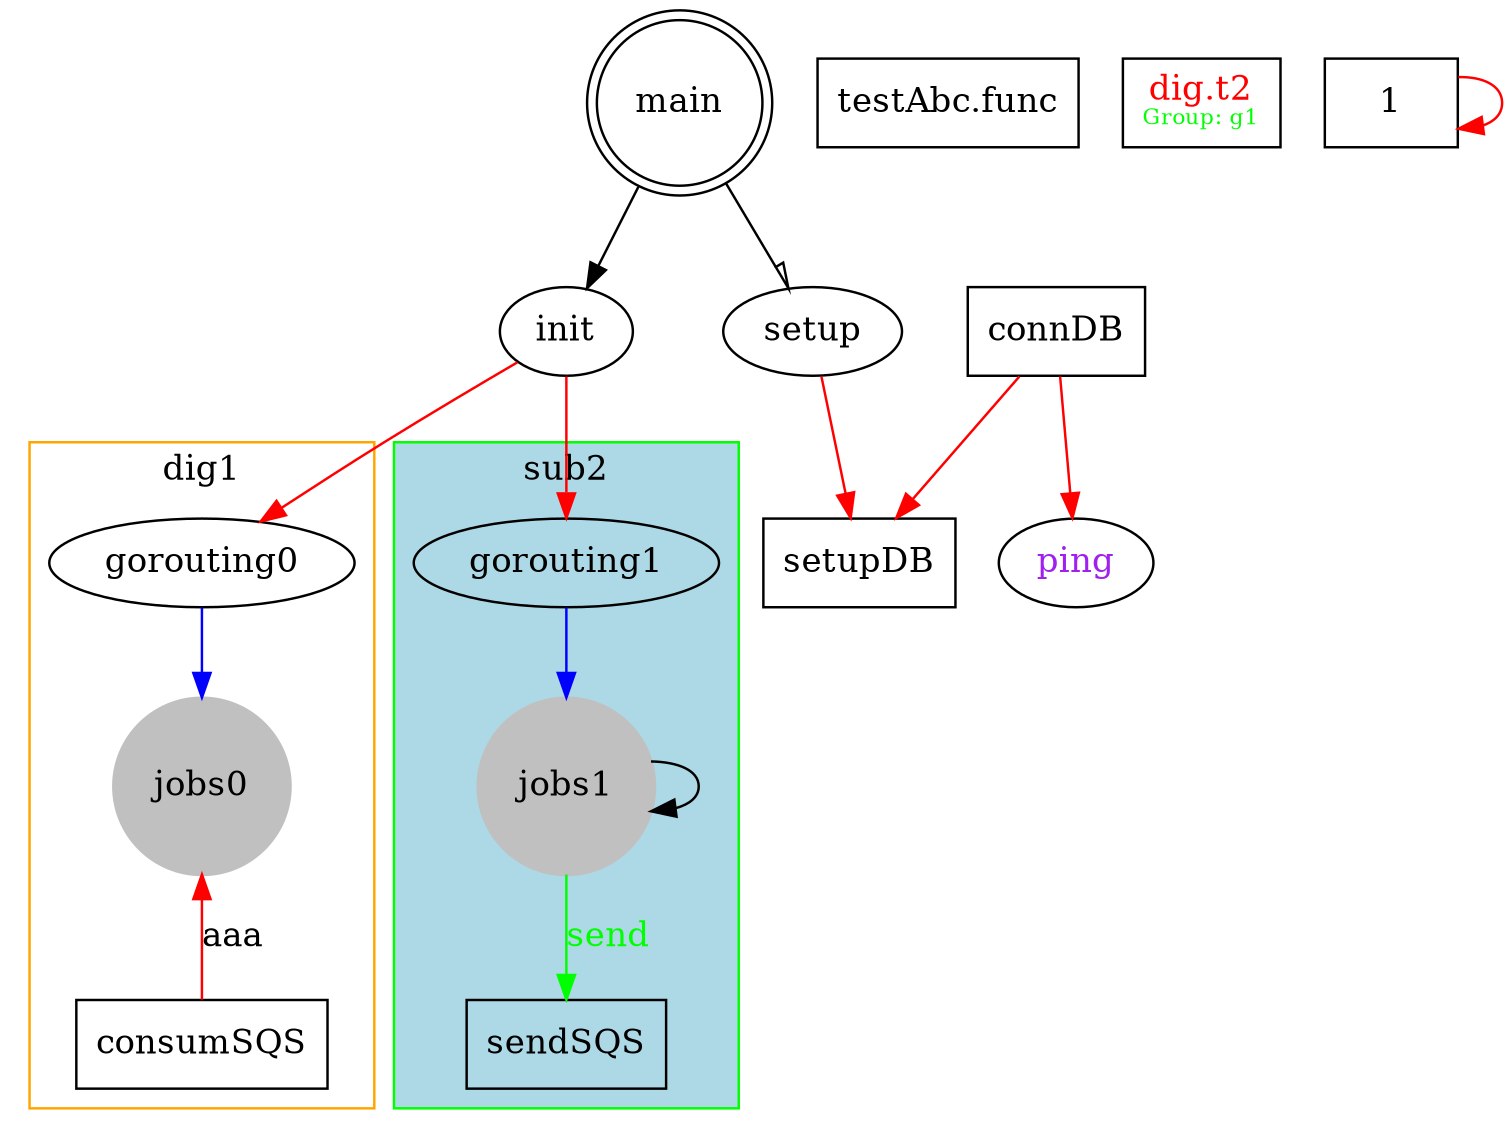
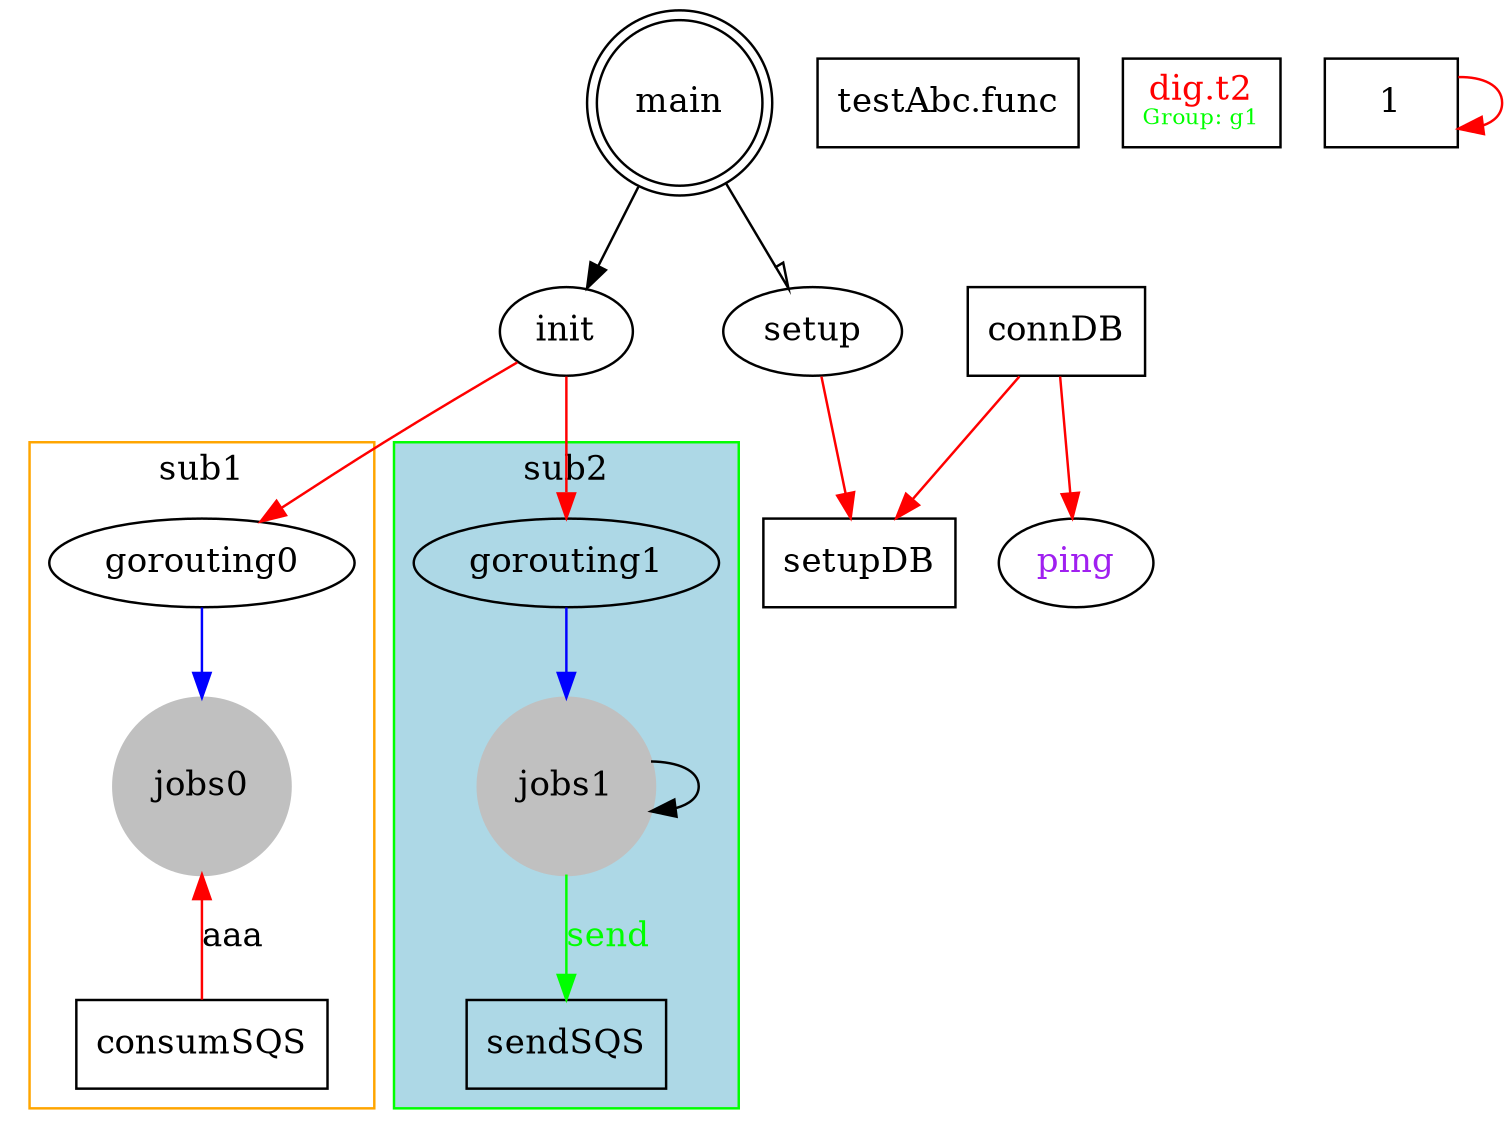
cluster "dig1": label "dig1" -> "sub1"
